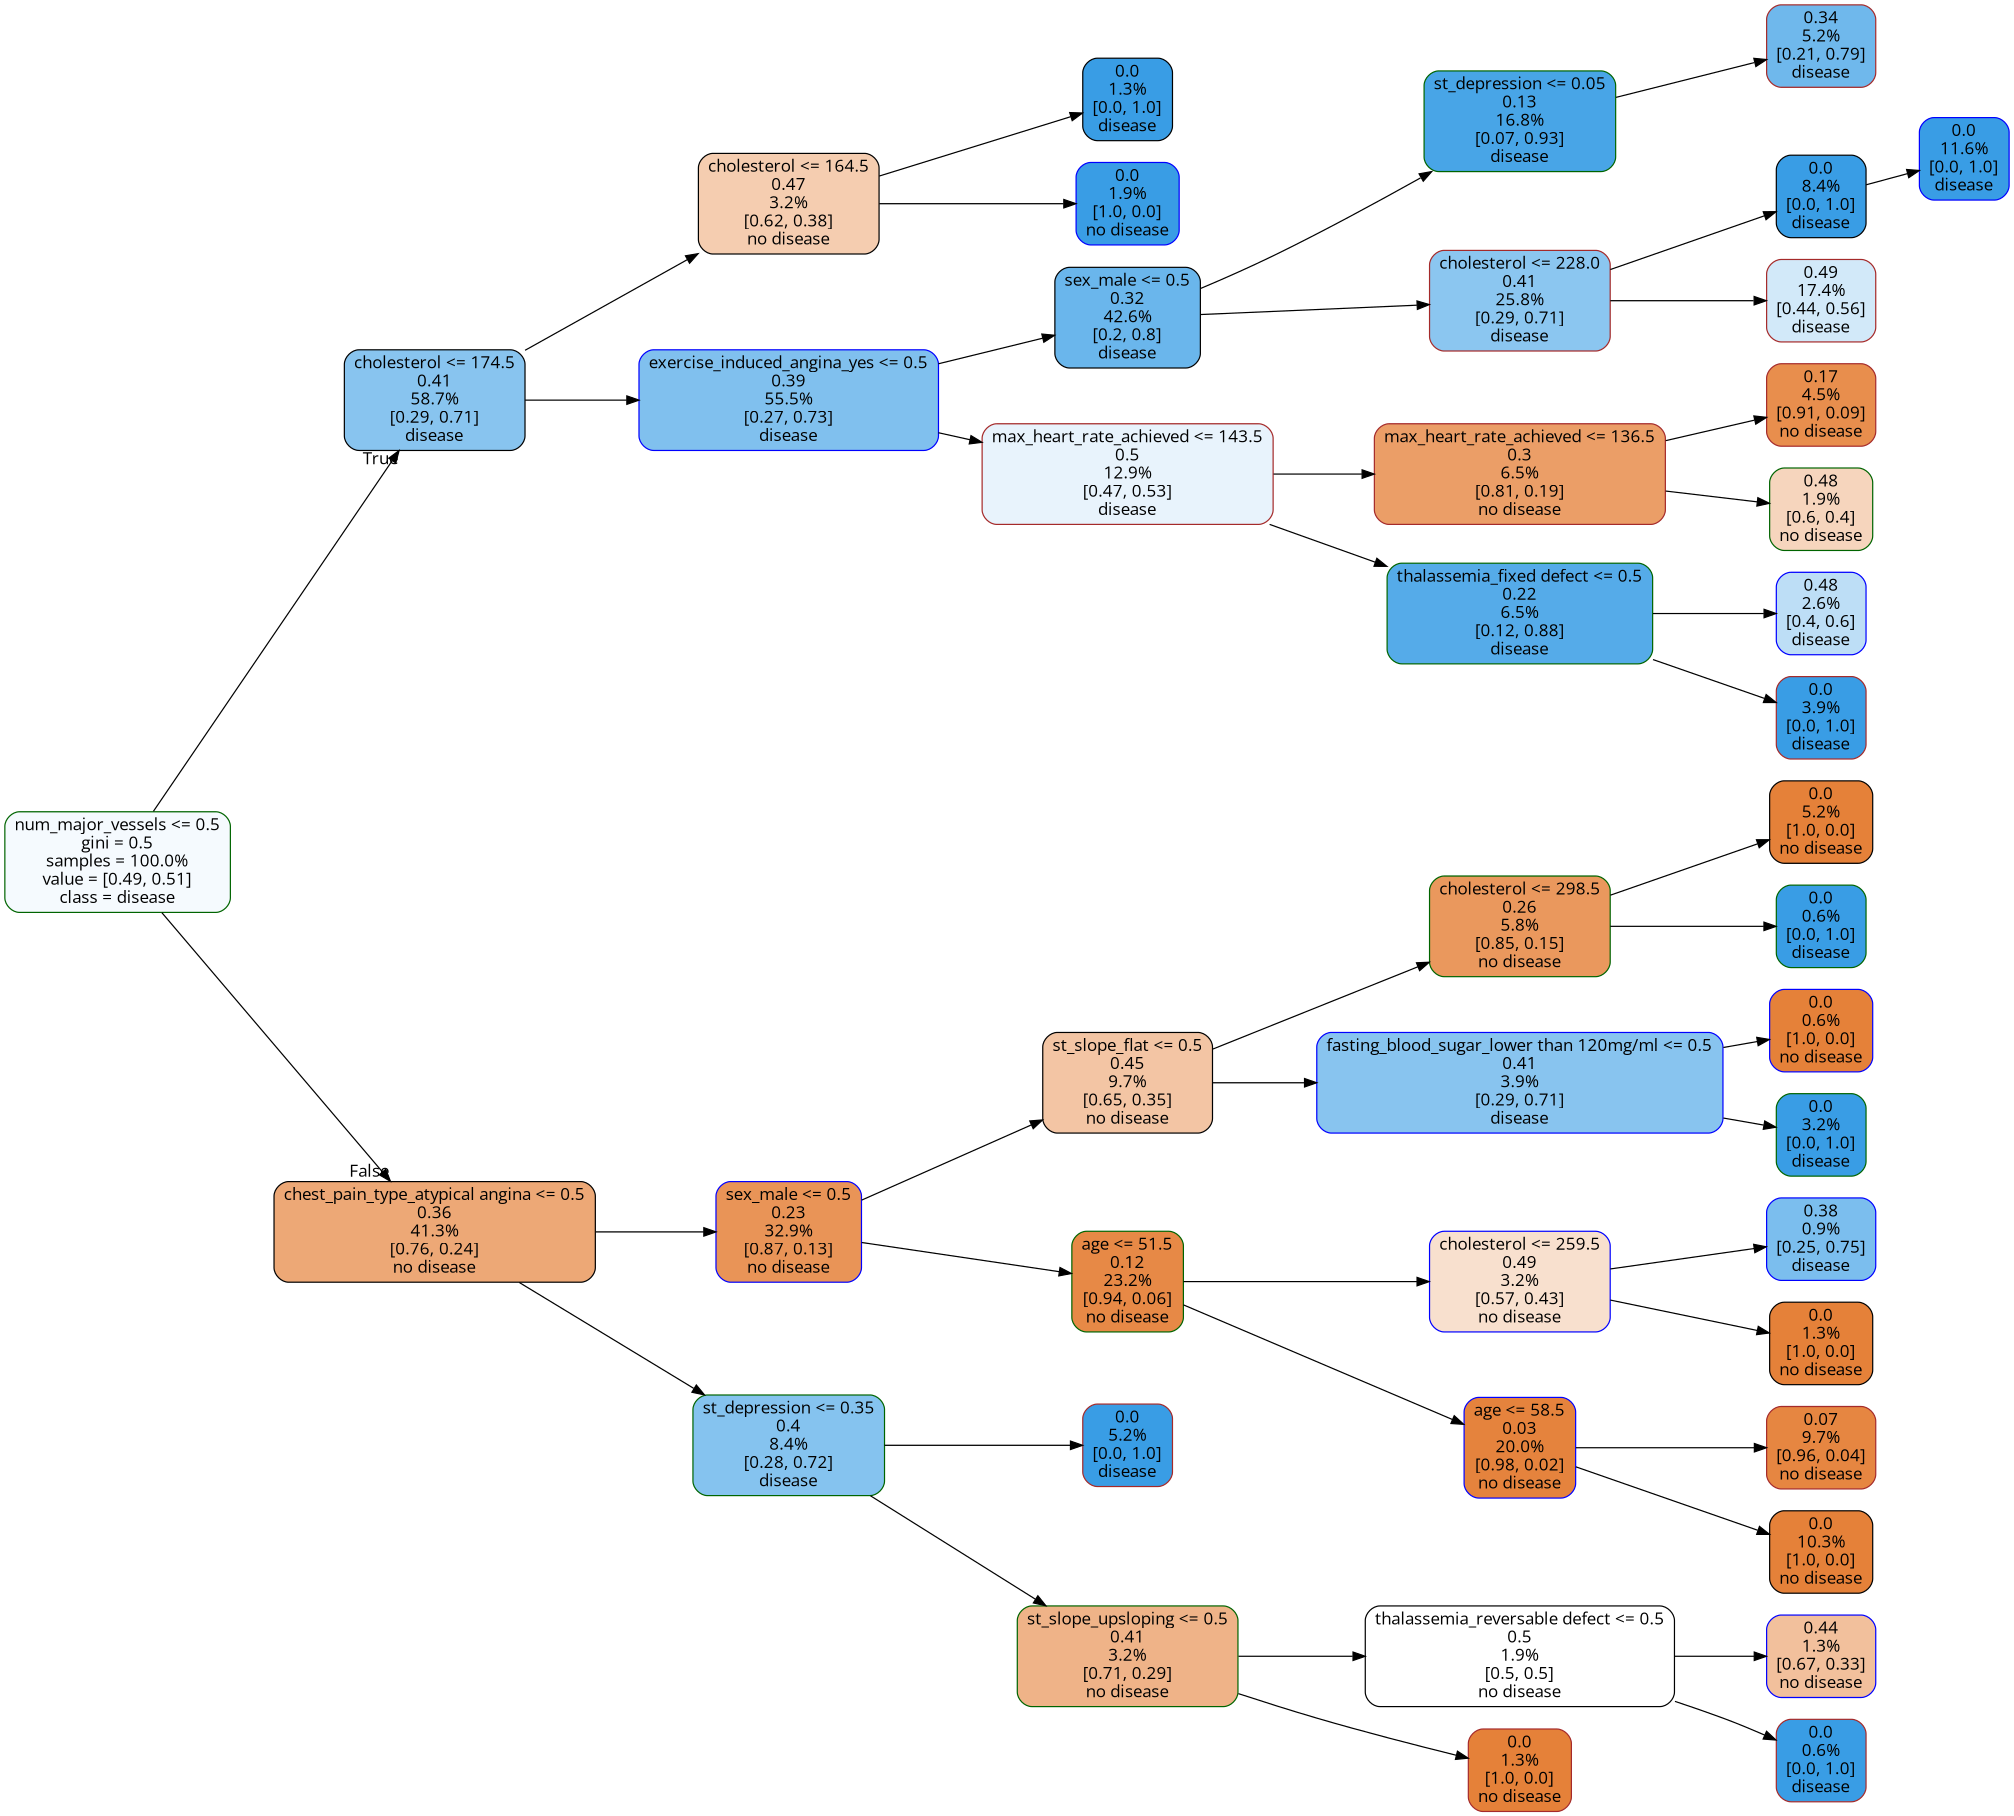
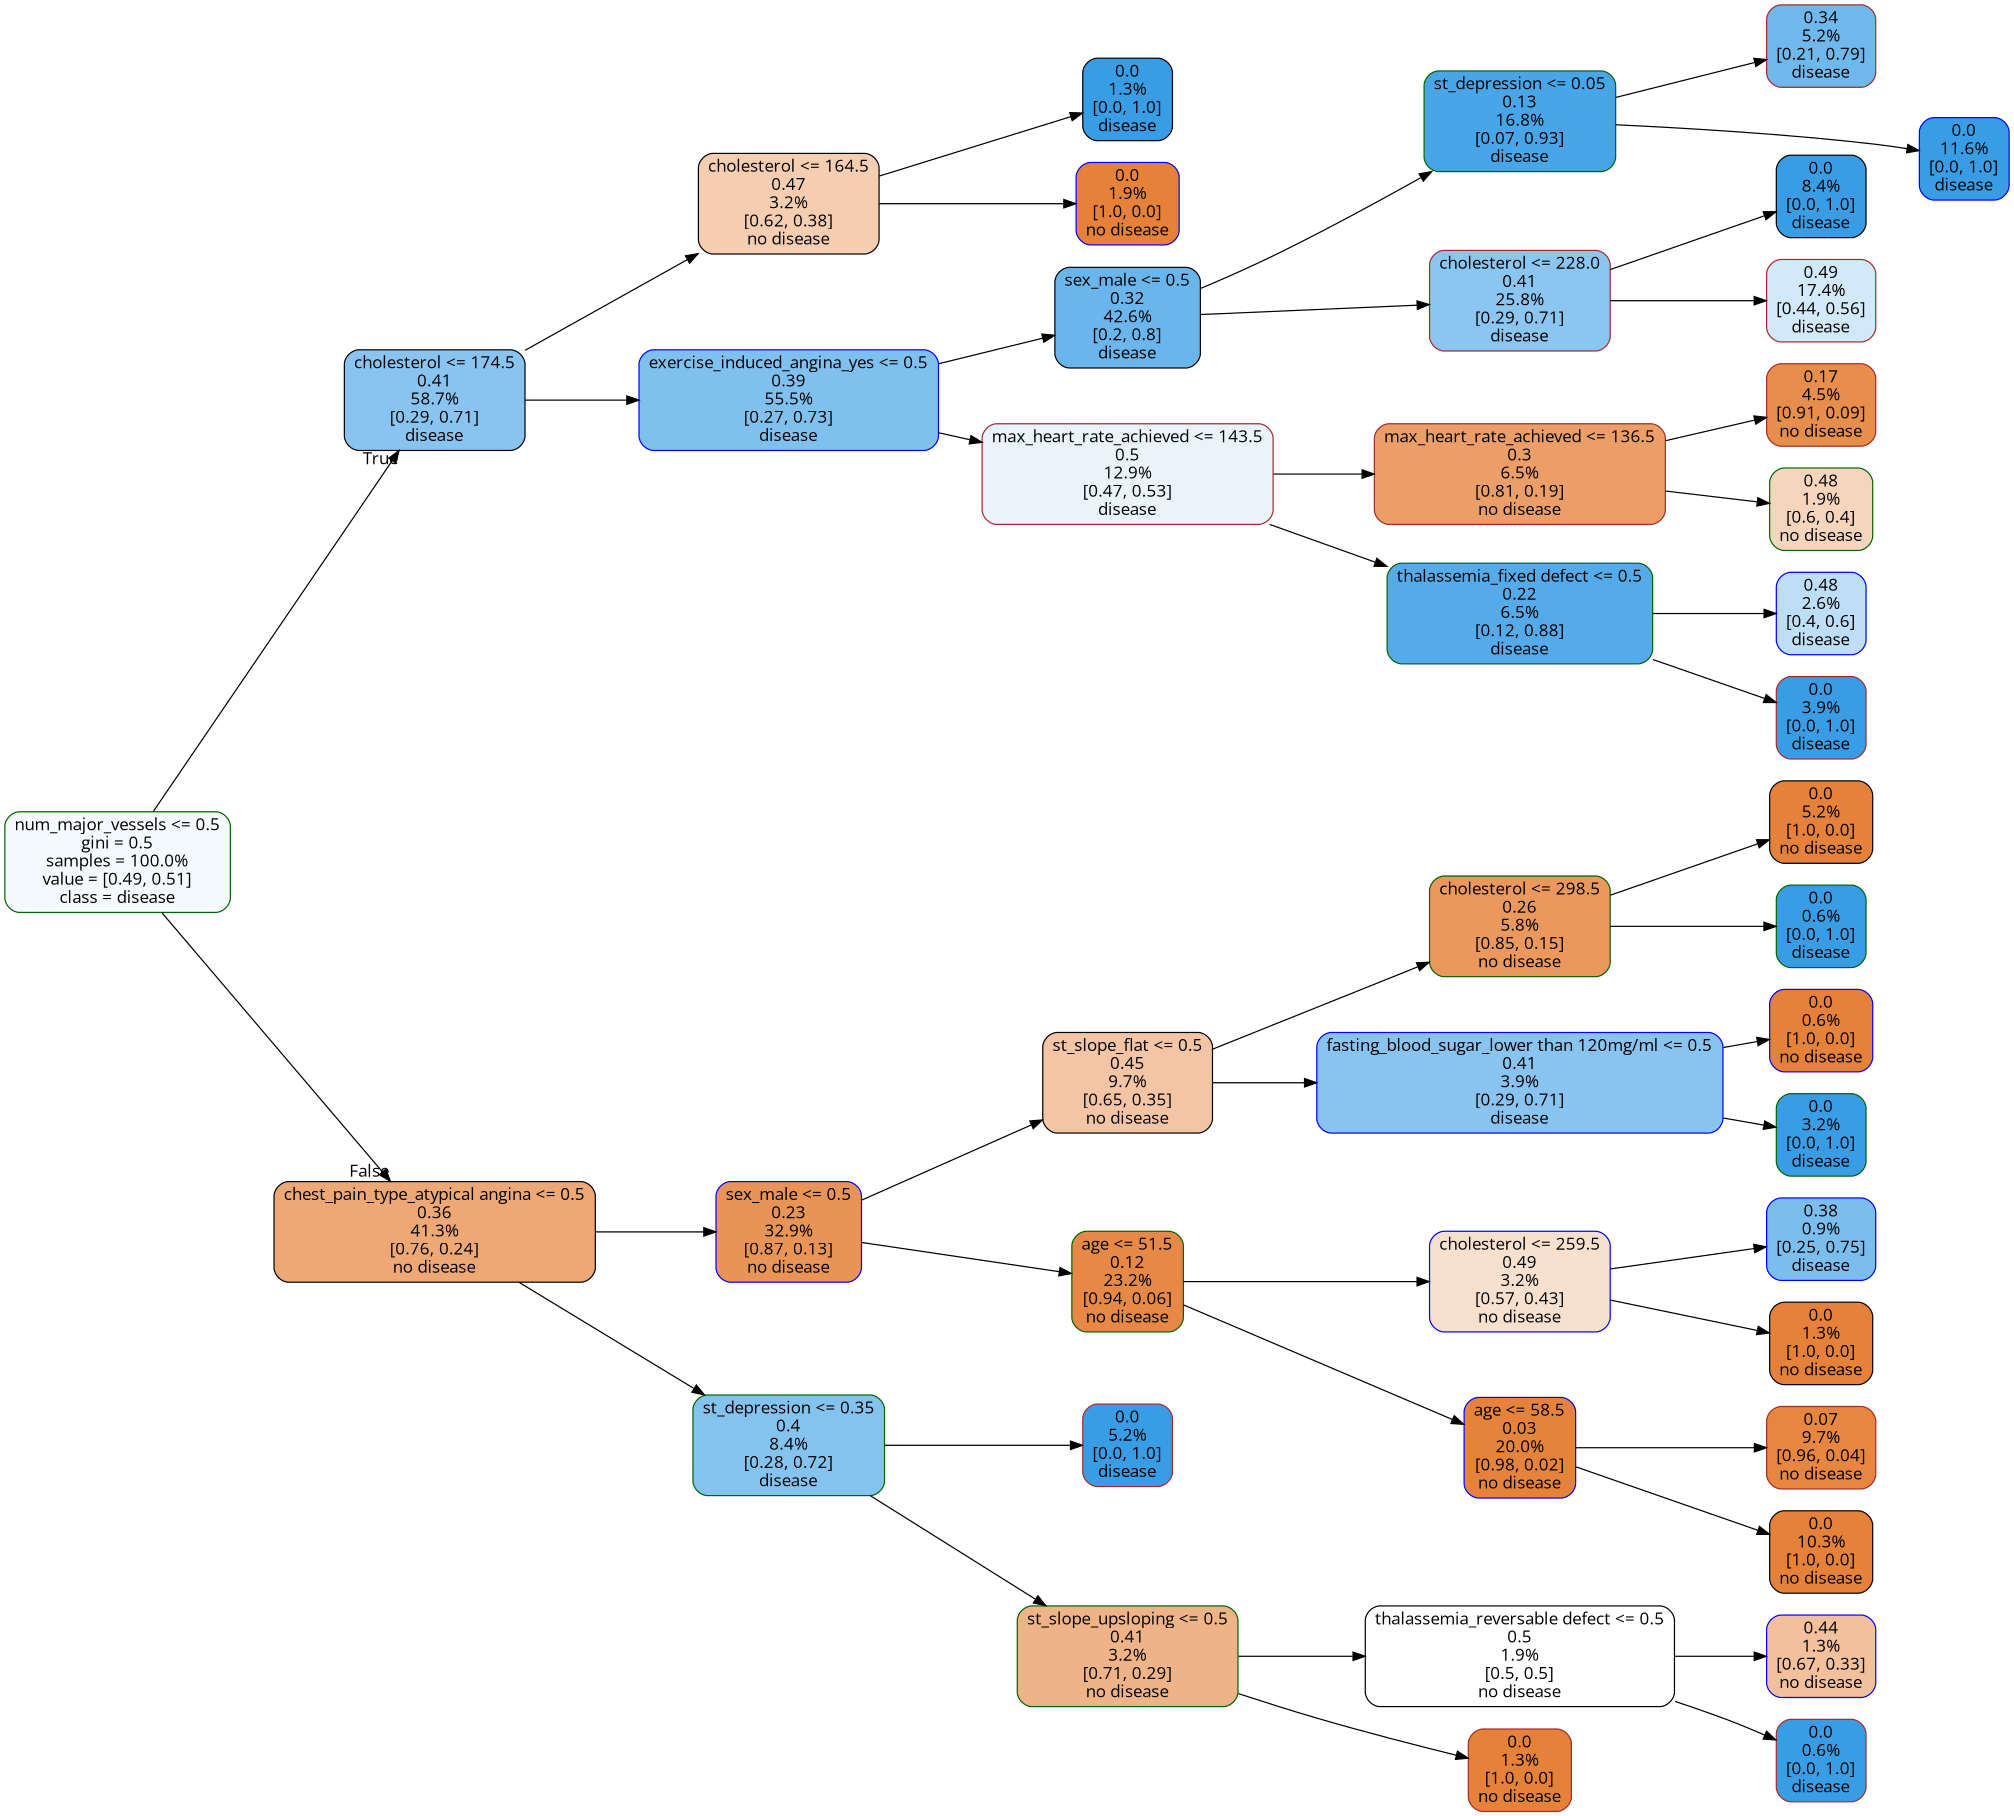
edge "0.0 8.4% [0.0, 1.0] disease" -> "0.0 11.6% [0.0, 1.0] disease": now "st_depression <= 0.05 0.13 16.8% [0.07, 0.93] disease" -> "0.0 11.6% [0.0, 1.0] disease"
node "0.0 1.9% [1.0, 0.0] no disease": fillcolor #399de5 -> #e58139
